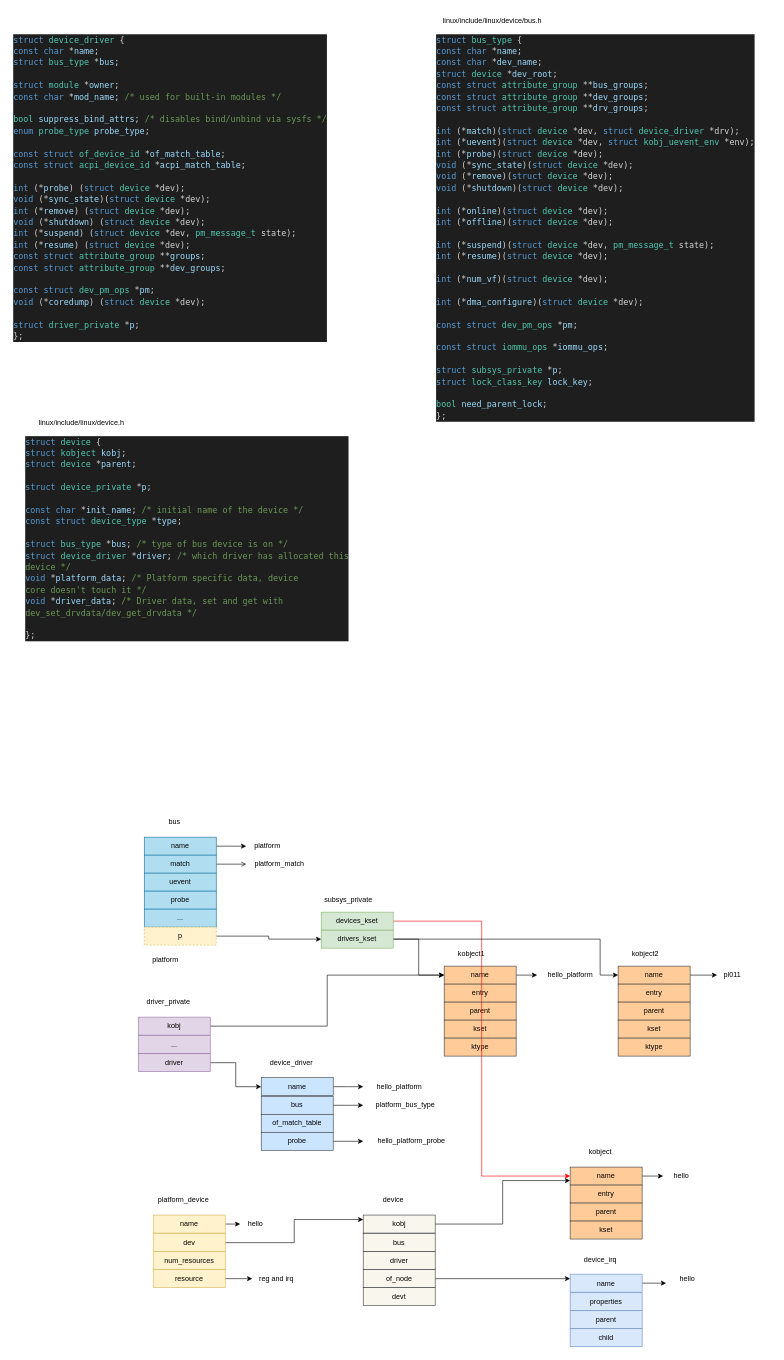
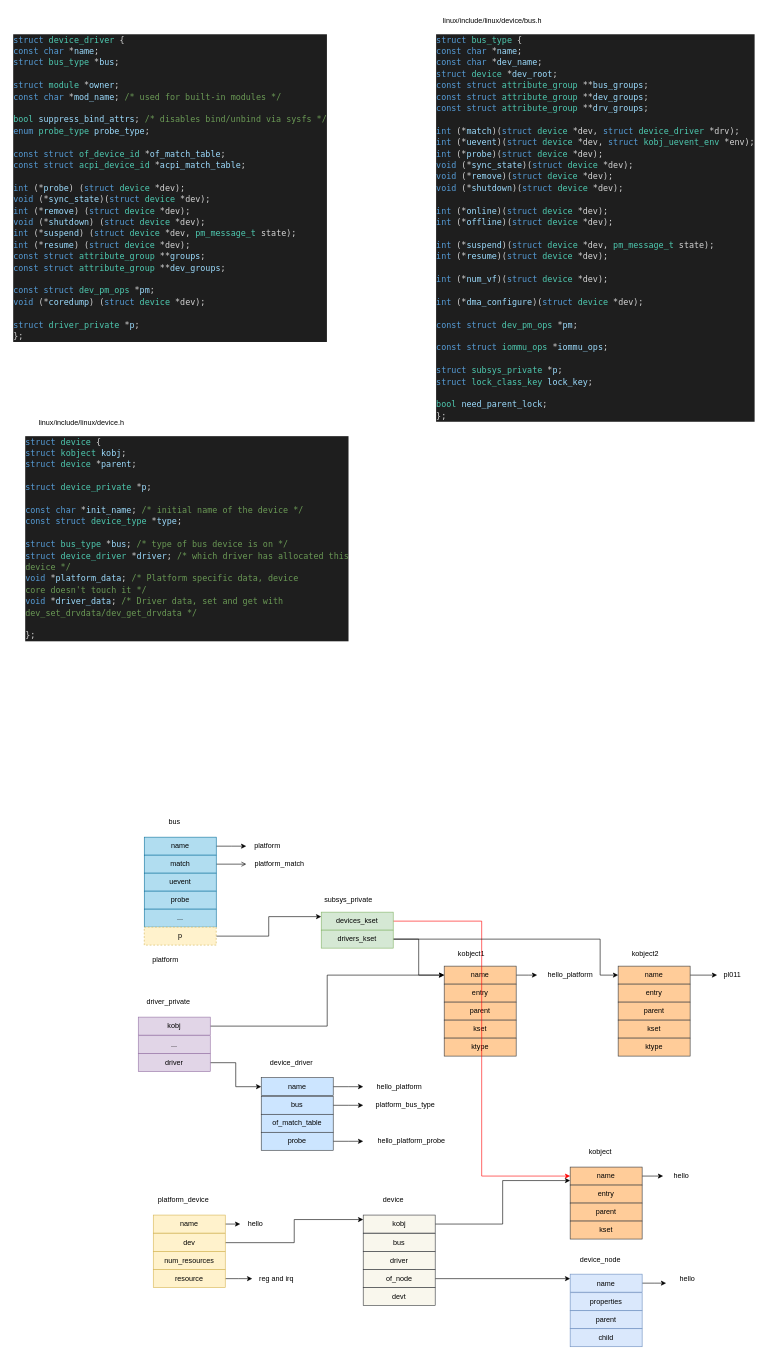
edge "p" -> "drivers_kset": now "p" -> "devices_kset"
node "device_irq": label "device_irq" -> "device_node"
